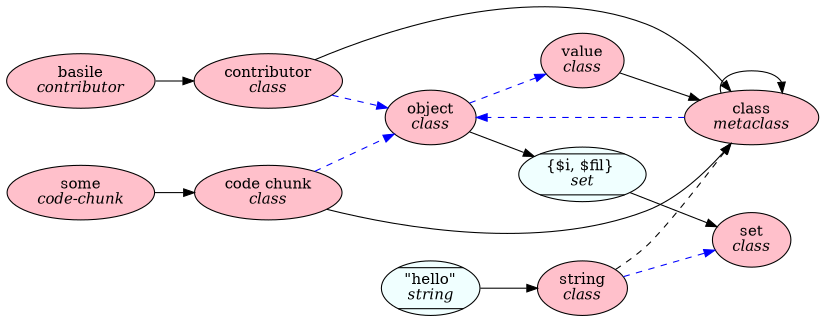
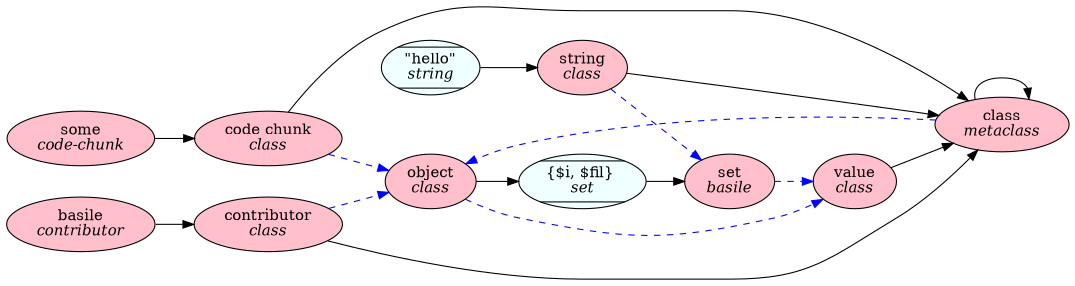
edge "set" -> "value": added
edge "string" -> "class": style dashed -> solid
node "set": text "class" -> "basile"
